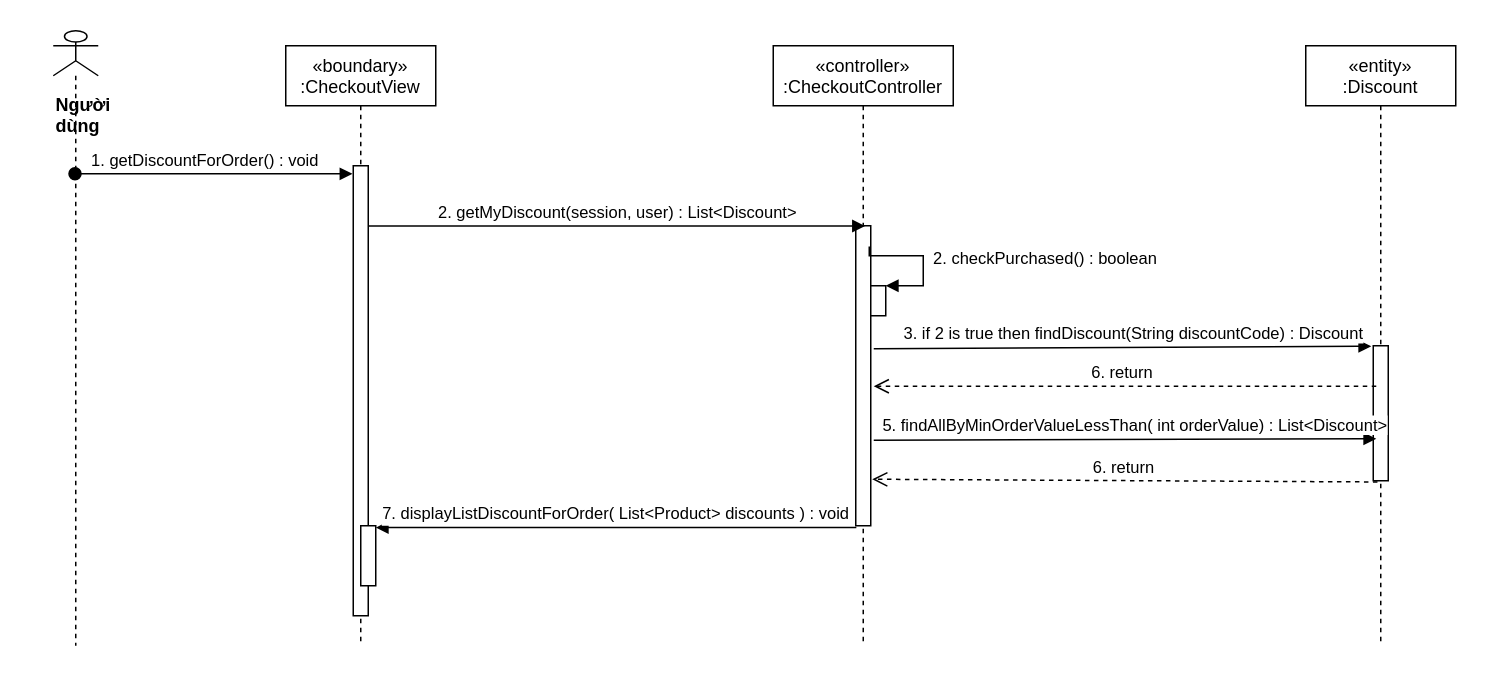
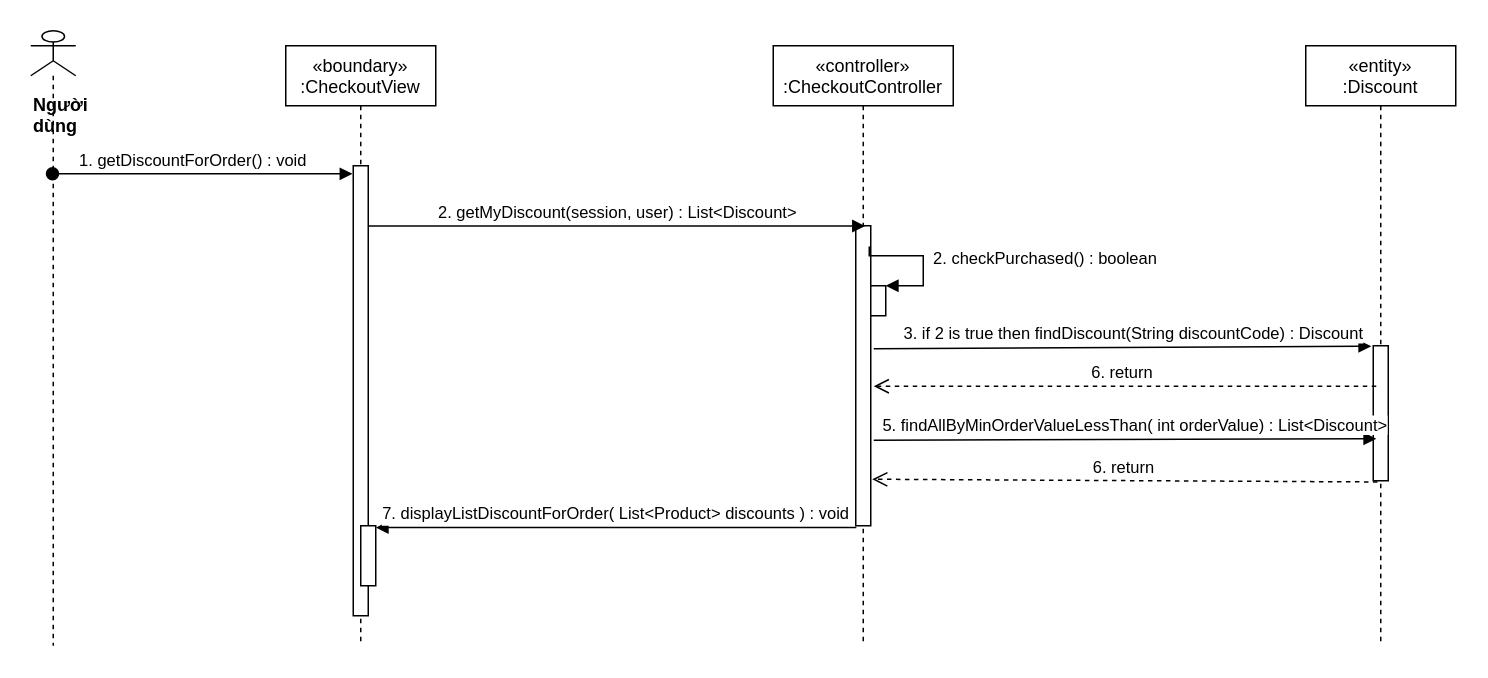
node "Người dùng": moved (76, 338) -> (53, 338)
